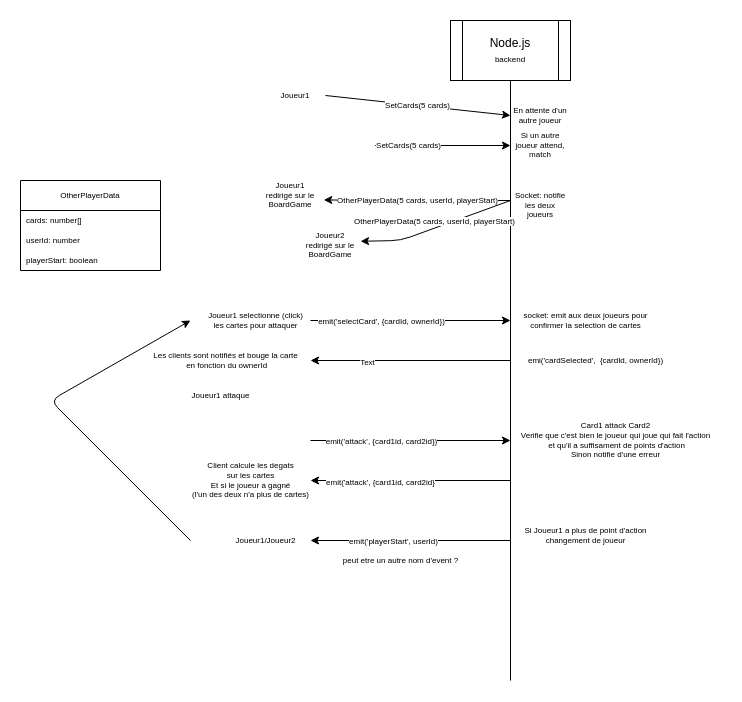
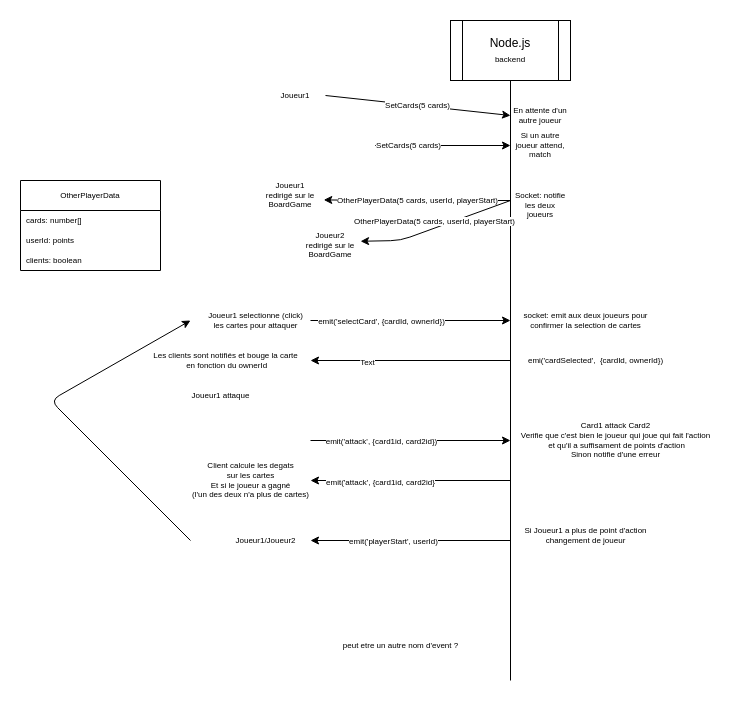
node "userId: number": label "userId: number" -> "userId: points"
node "playerStart: boolean": label "playerStart: boolean" -> "clients: boolean"
node "peut etre un autre nom d'event ?": moved (401, 561) -> (401, 646)
